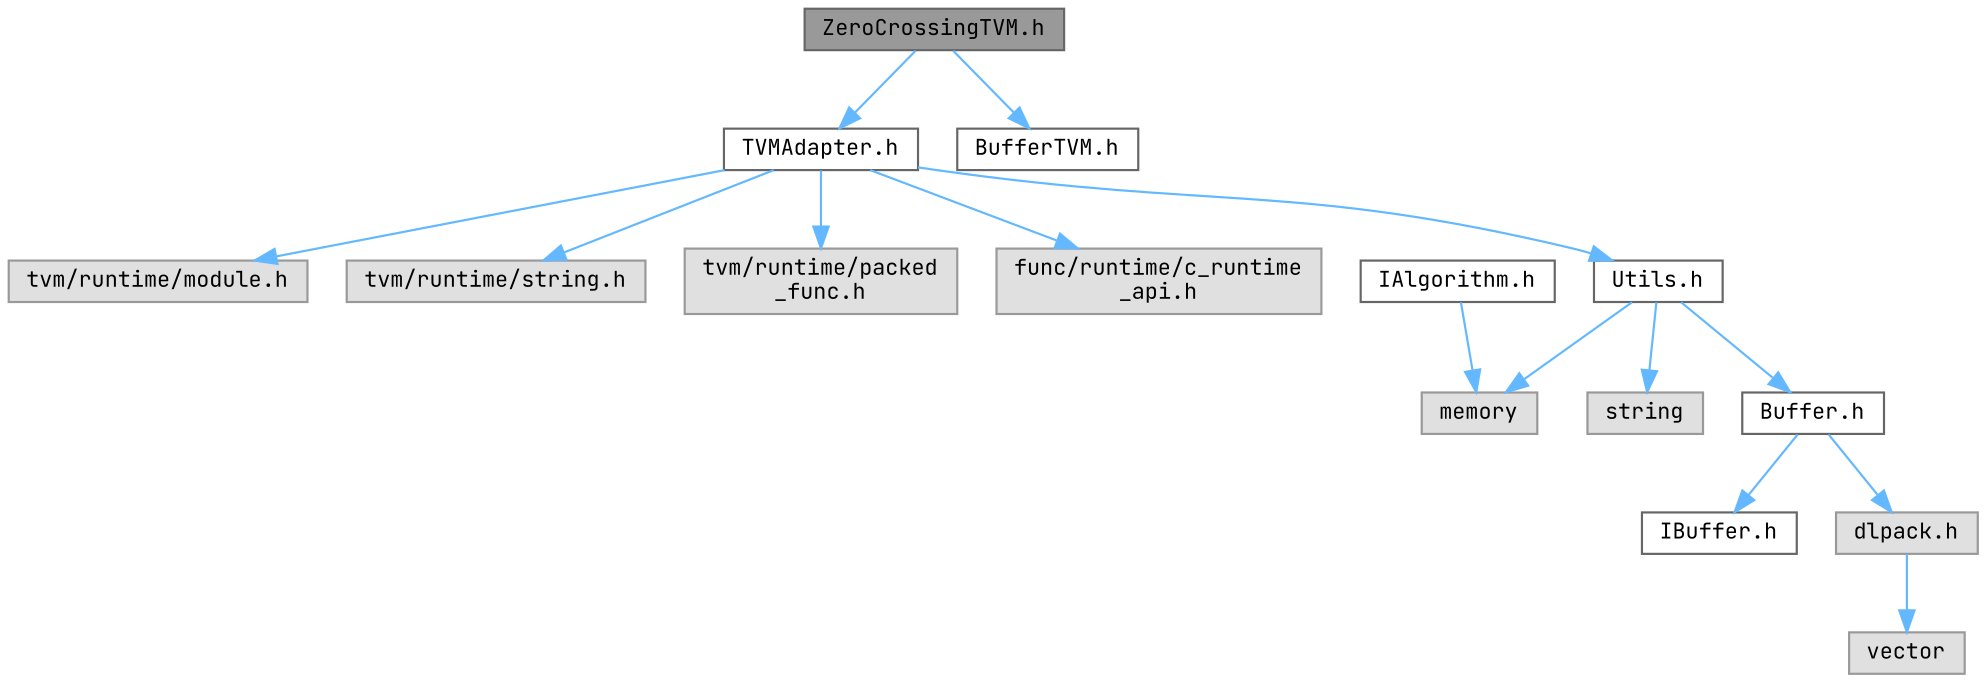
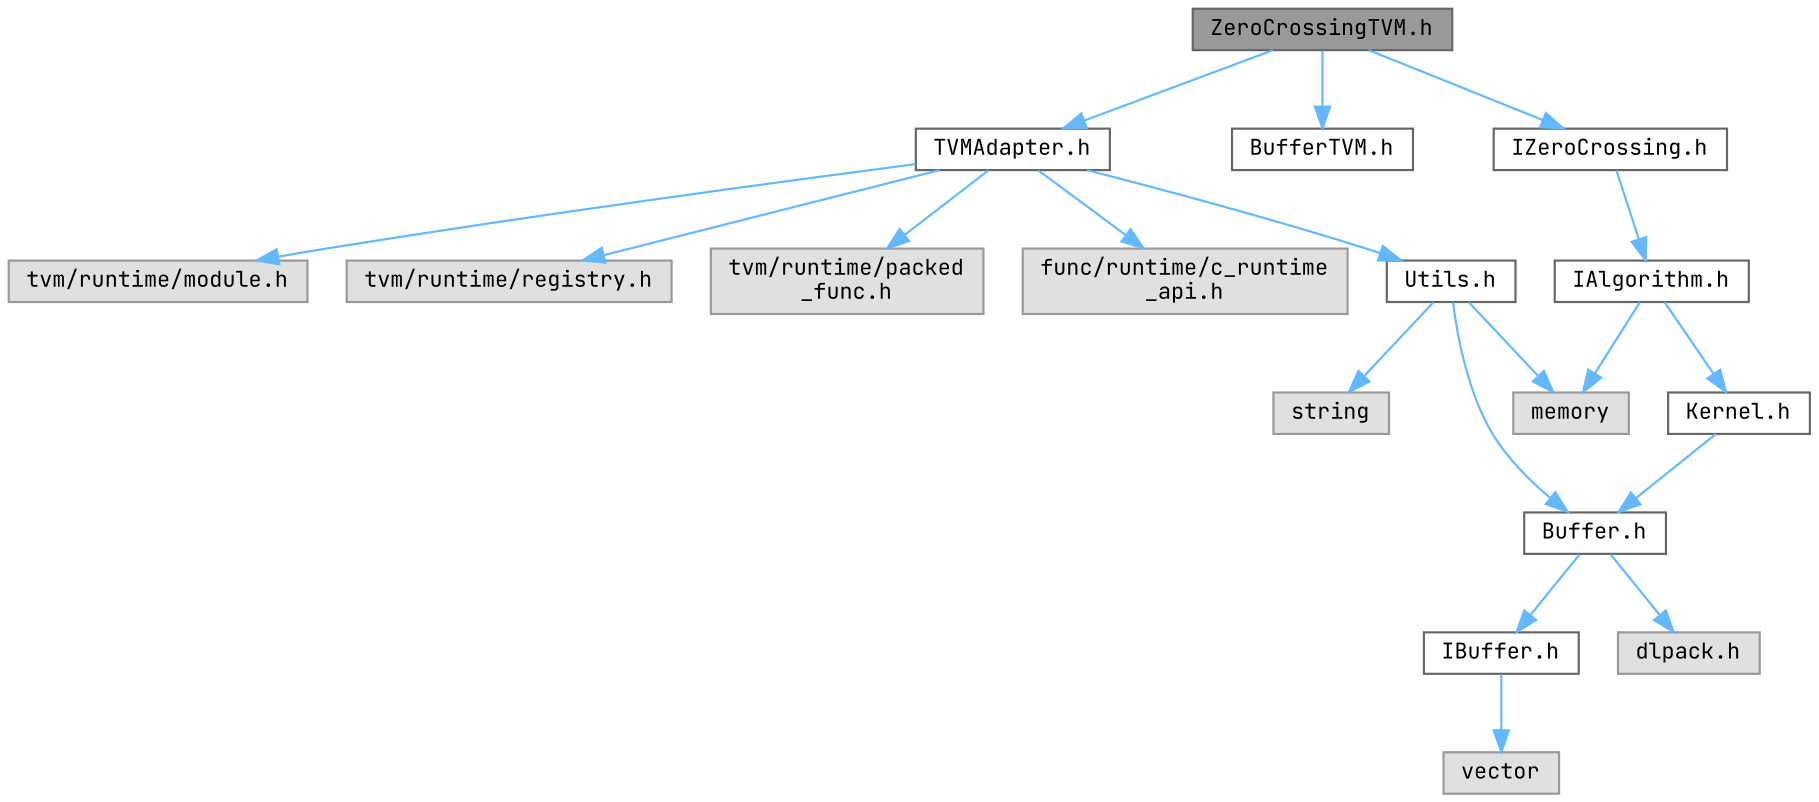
node "IZeroCrossing.h": added
node "tvm/runtime/string.h": label "tvm/runtime/string.h" -> "tvm/runtime/registry.h"
node "Kernel.h": added
edge "dlpack.h" -> "vector": now "IBuffer.h" -> "vector"
